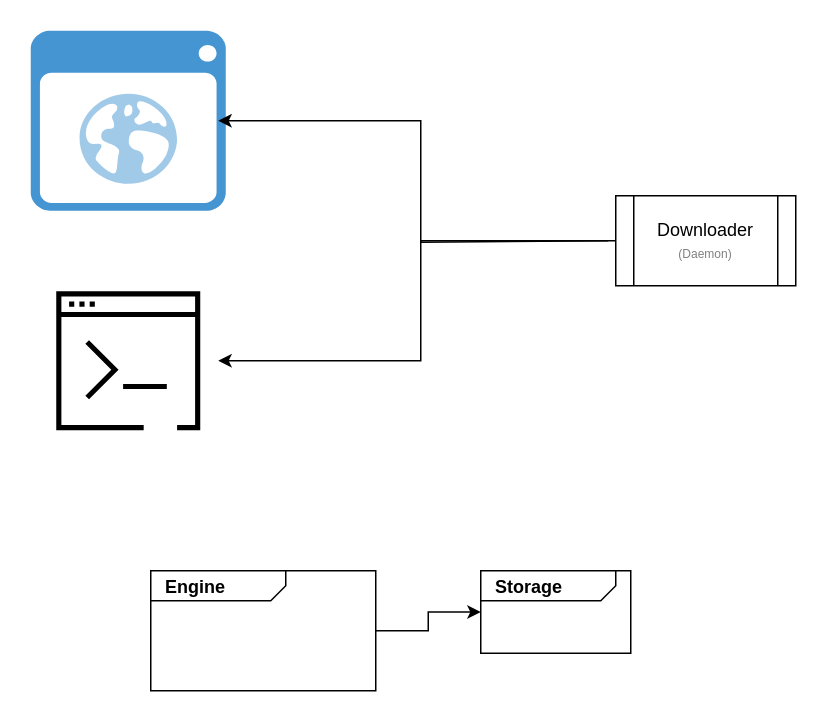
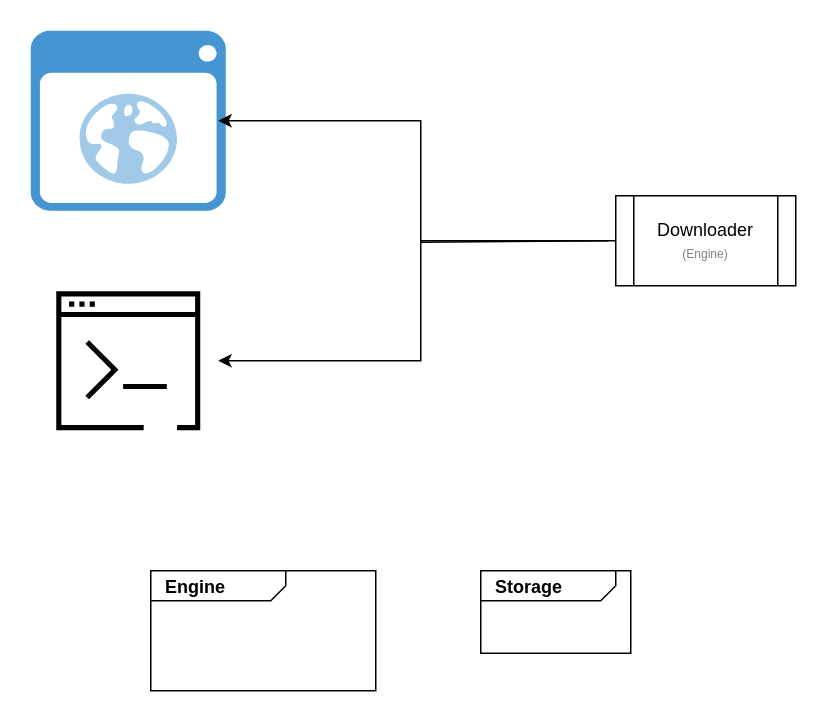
node "Downloader (Daemon)": label "Downloader (Daemon)" -> "Downloader (Engine)"
edge "Engine" -> "Storage": removed
